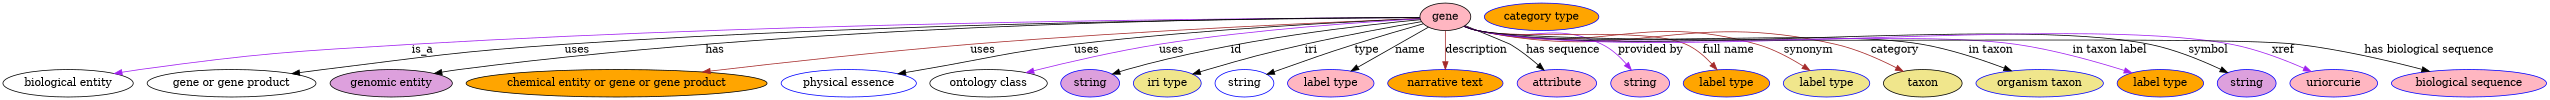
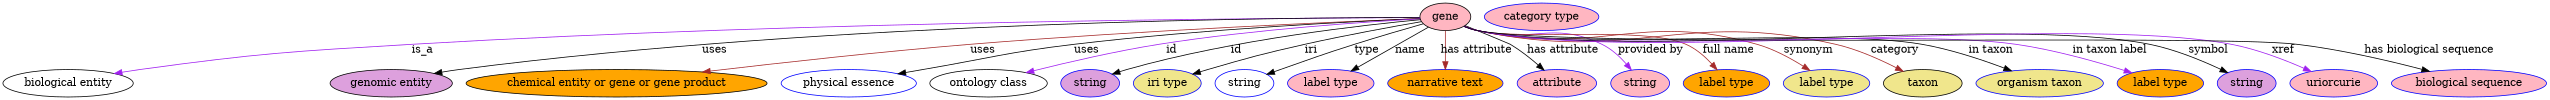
node "category type": fillcolor orange -> lightpink
edge "gene" -> "genomic entity": label "has" -> "uses"
edge "gene" -> "ontology class": label "uses" -> "id"
edge "gene" -> "narrative text": label "description" -> "has attribute"
edge "gene" -> "attribute": label "has sequence" -> "has attribute"
node "gene or gene product": removed
